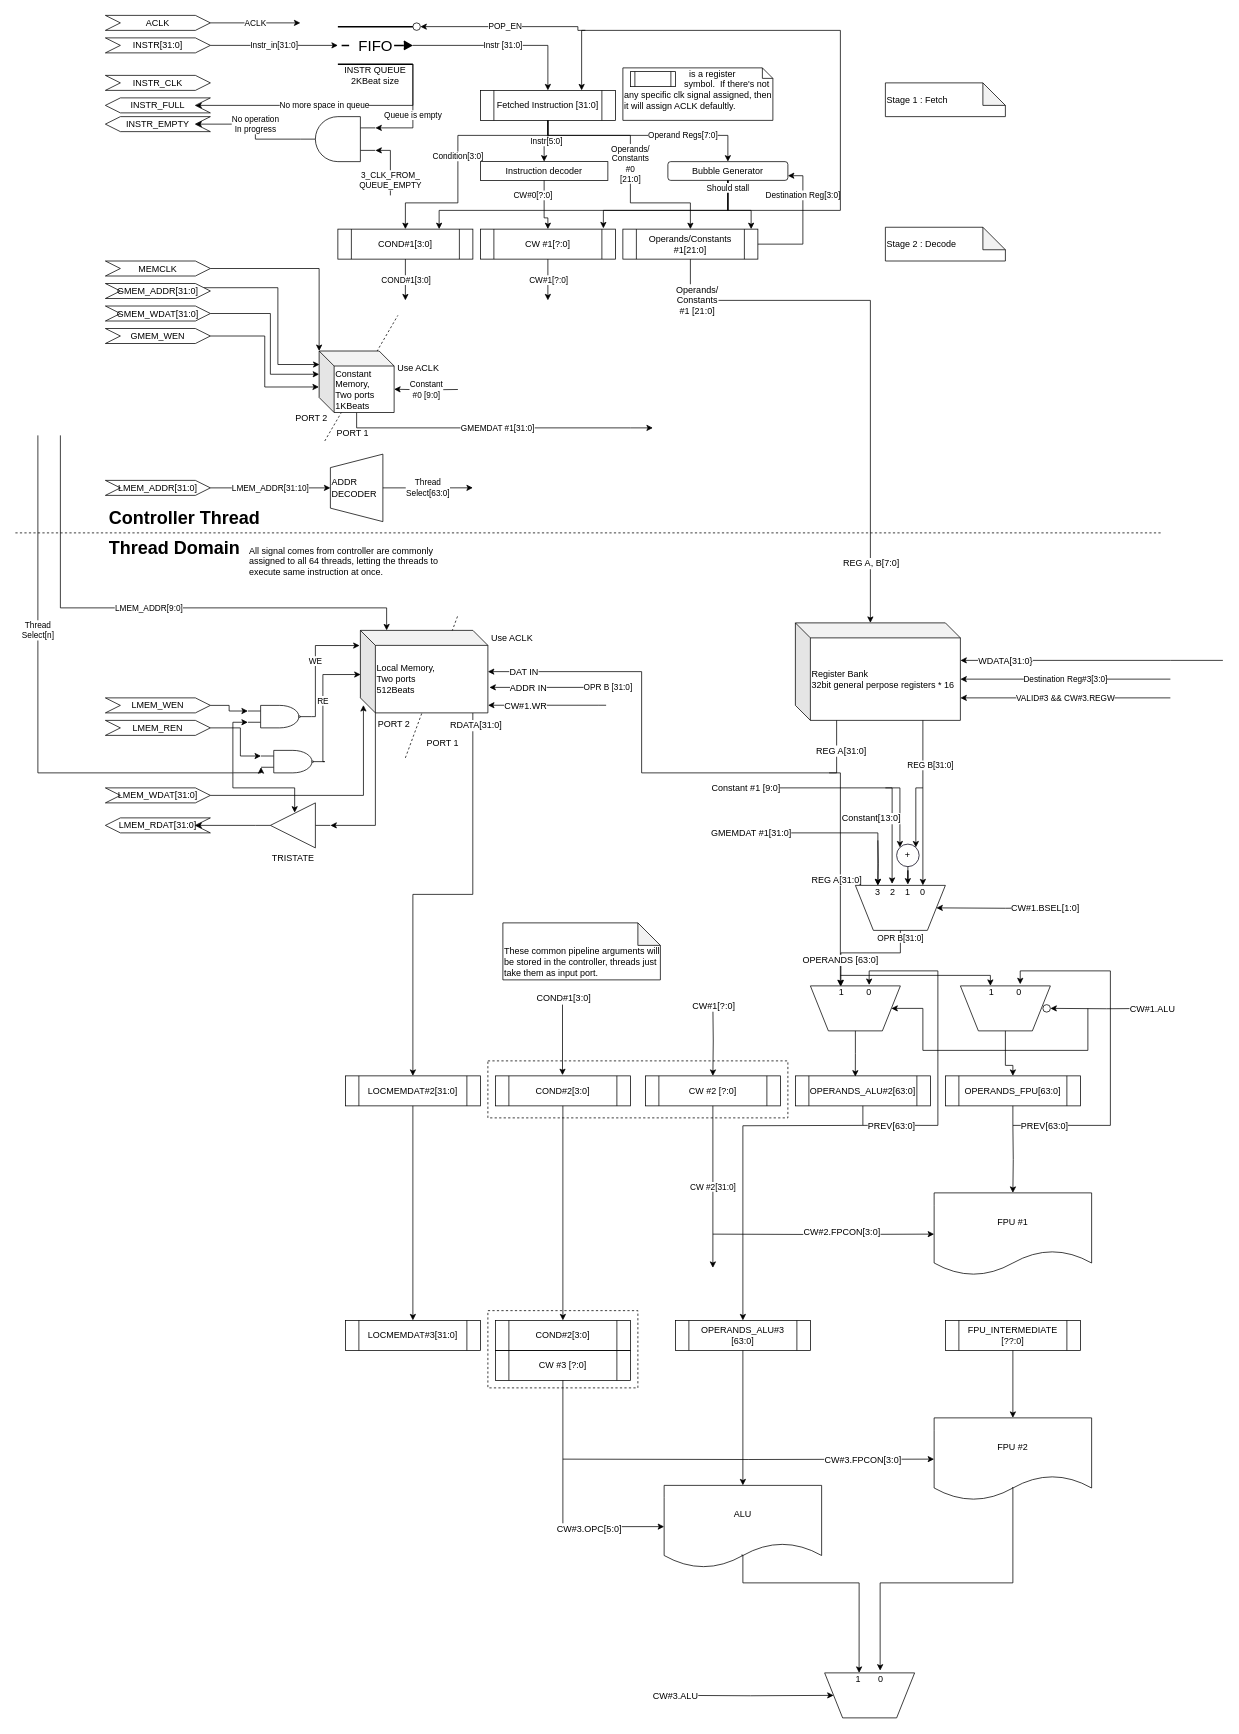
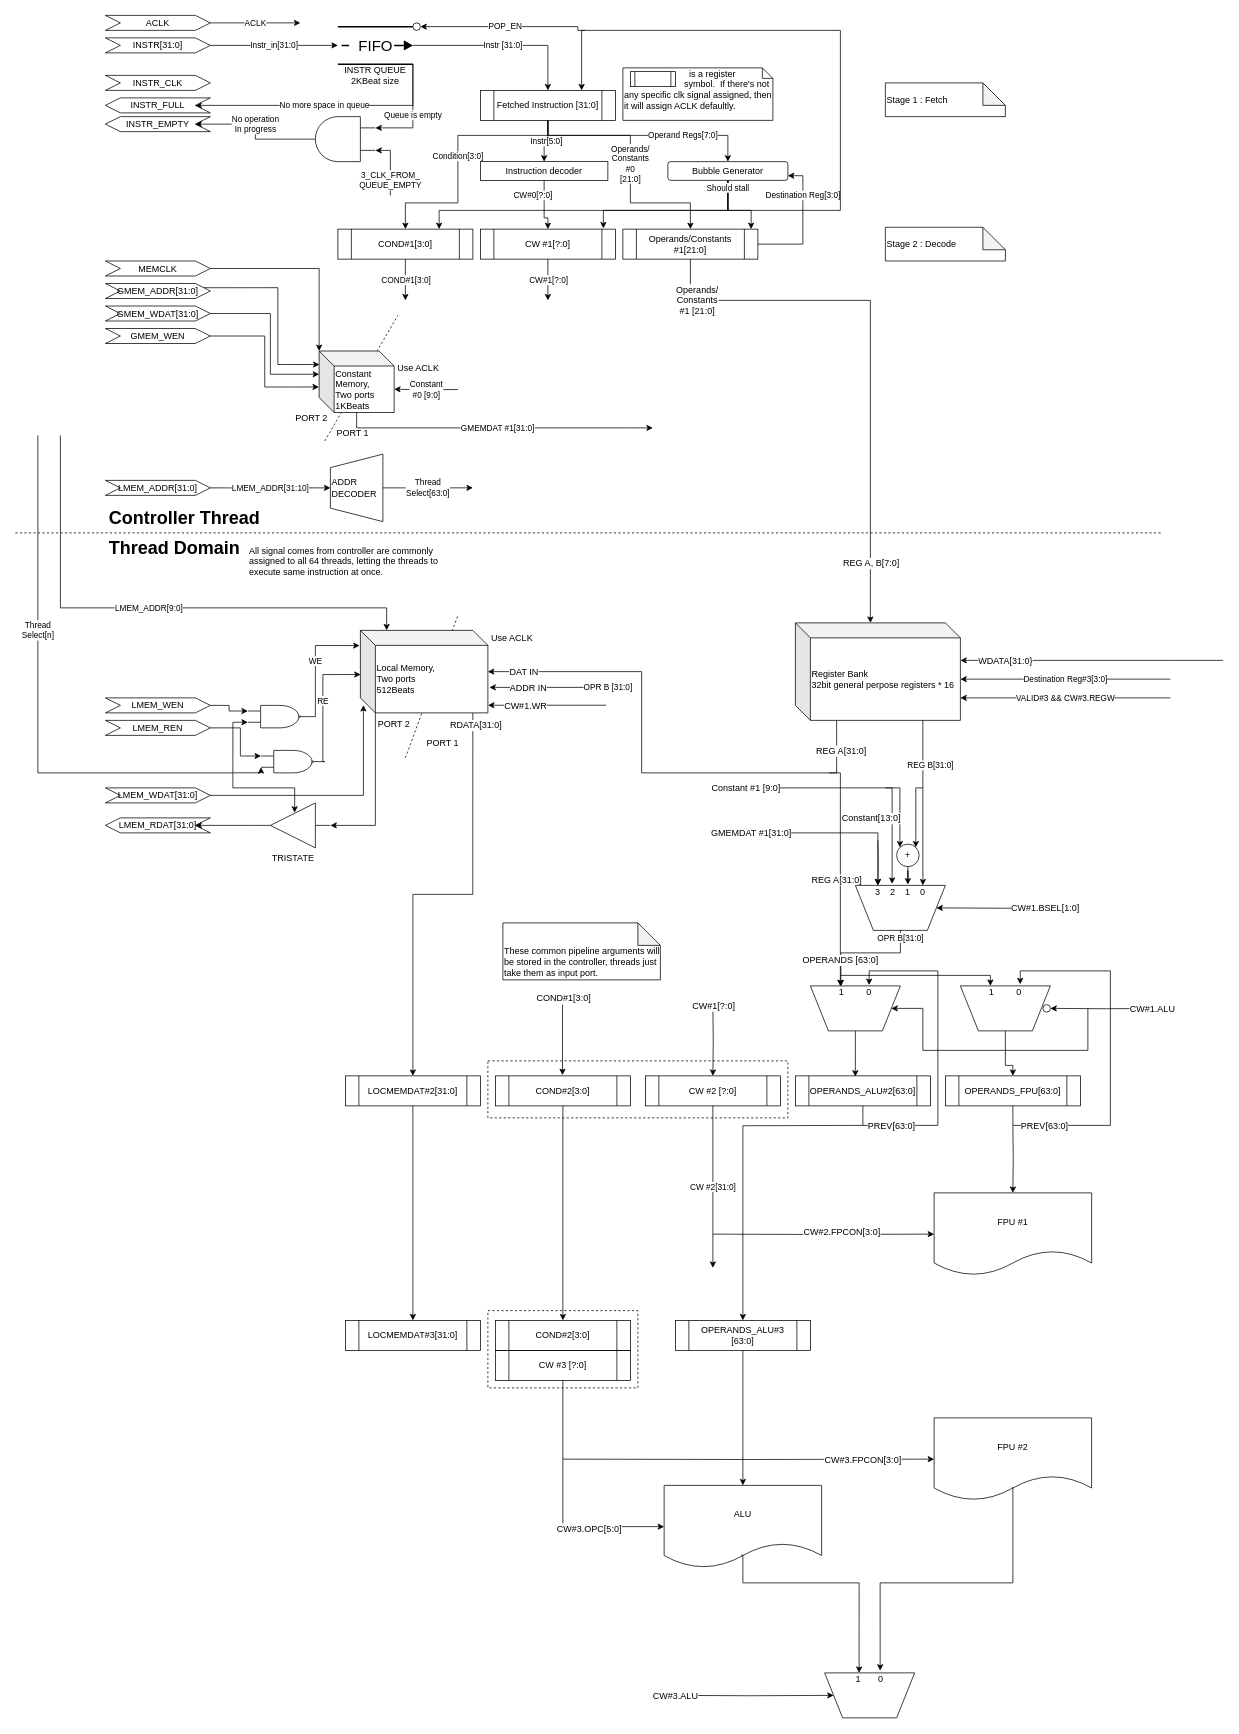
node "FPU_INTERMEDIATE [??:0]": removed
edge "FPU_INTERMEDIATE [??:0]" -> "FPU #2": removed
